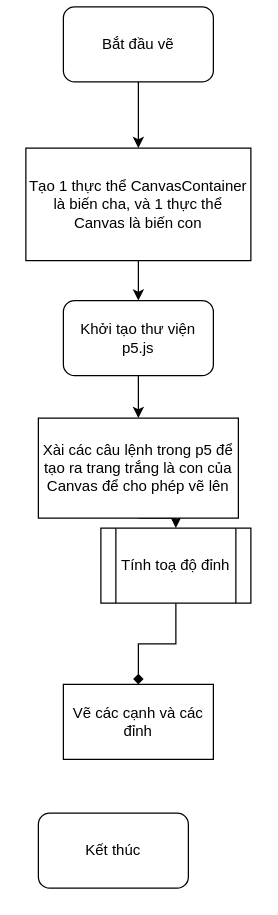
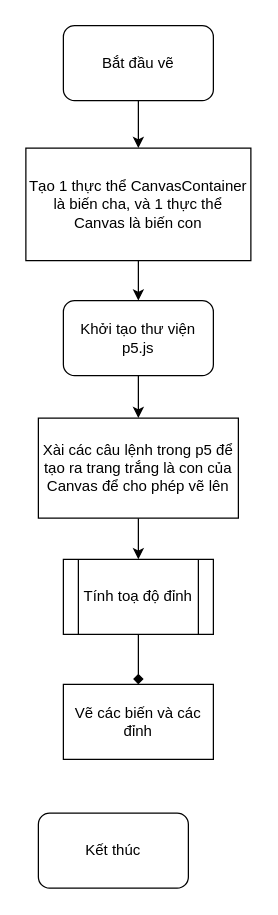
node "Bắt đầu vẽ": moved (138, 44) -> (138, 63)
node "Tính toạ độ đỉnh": moved (176, 566) -> (138, 597)
node "Vẽ các cạnh và các đỉnh": label "Vẽ các cạnh và các đỉnh" -> "Vẽ các biến và các đỉnh"
